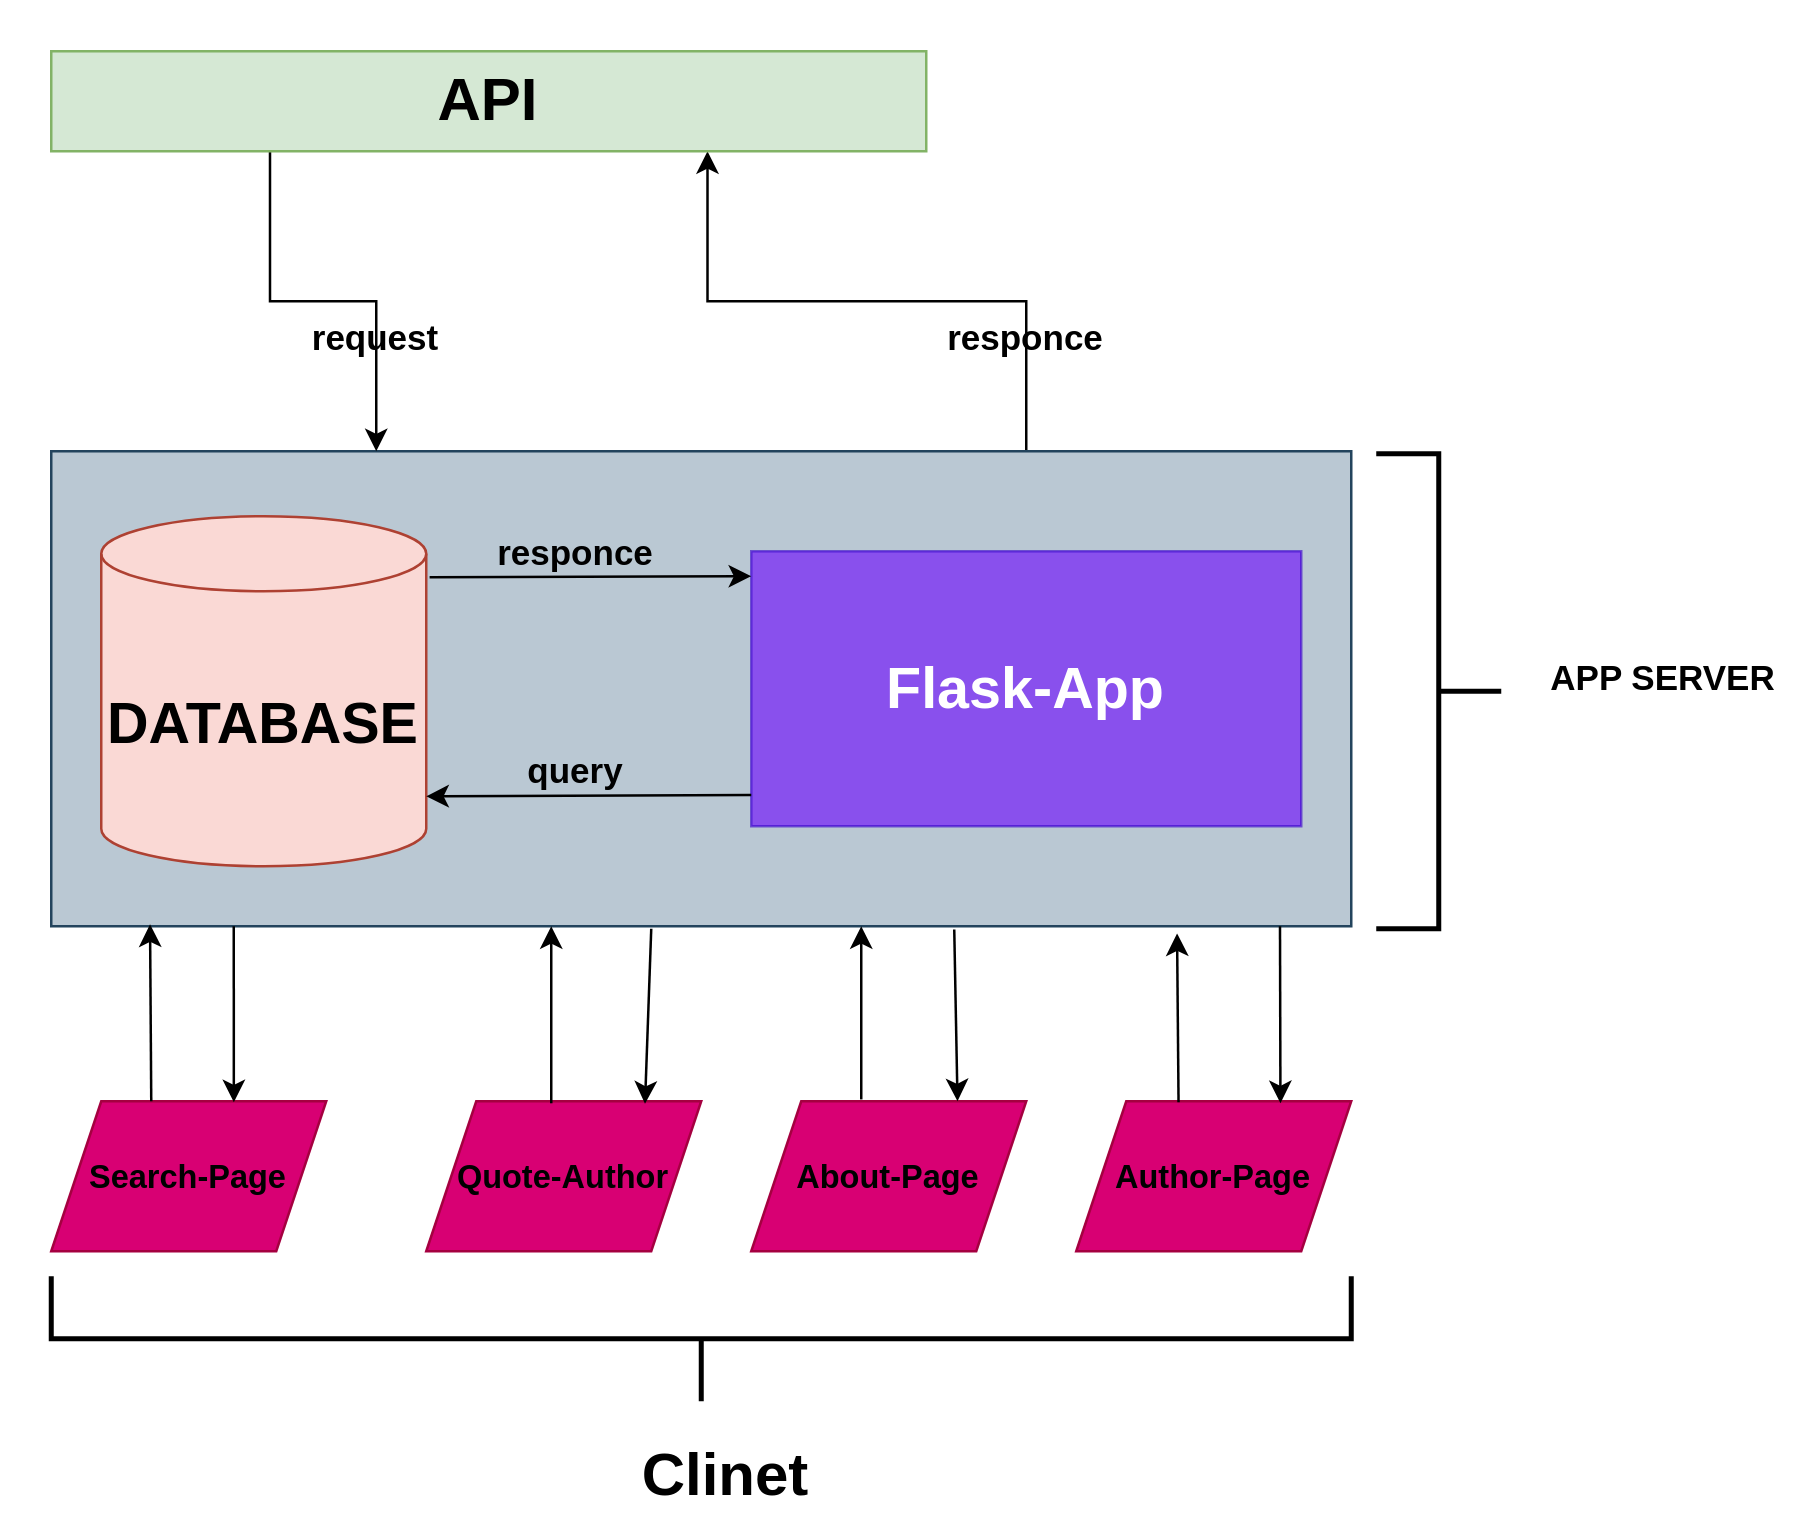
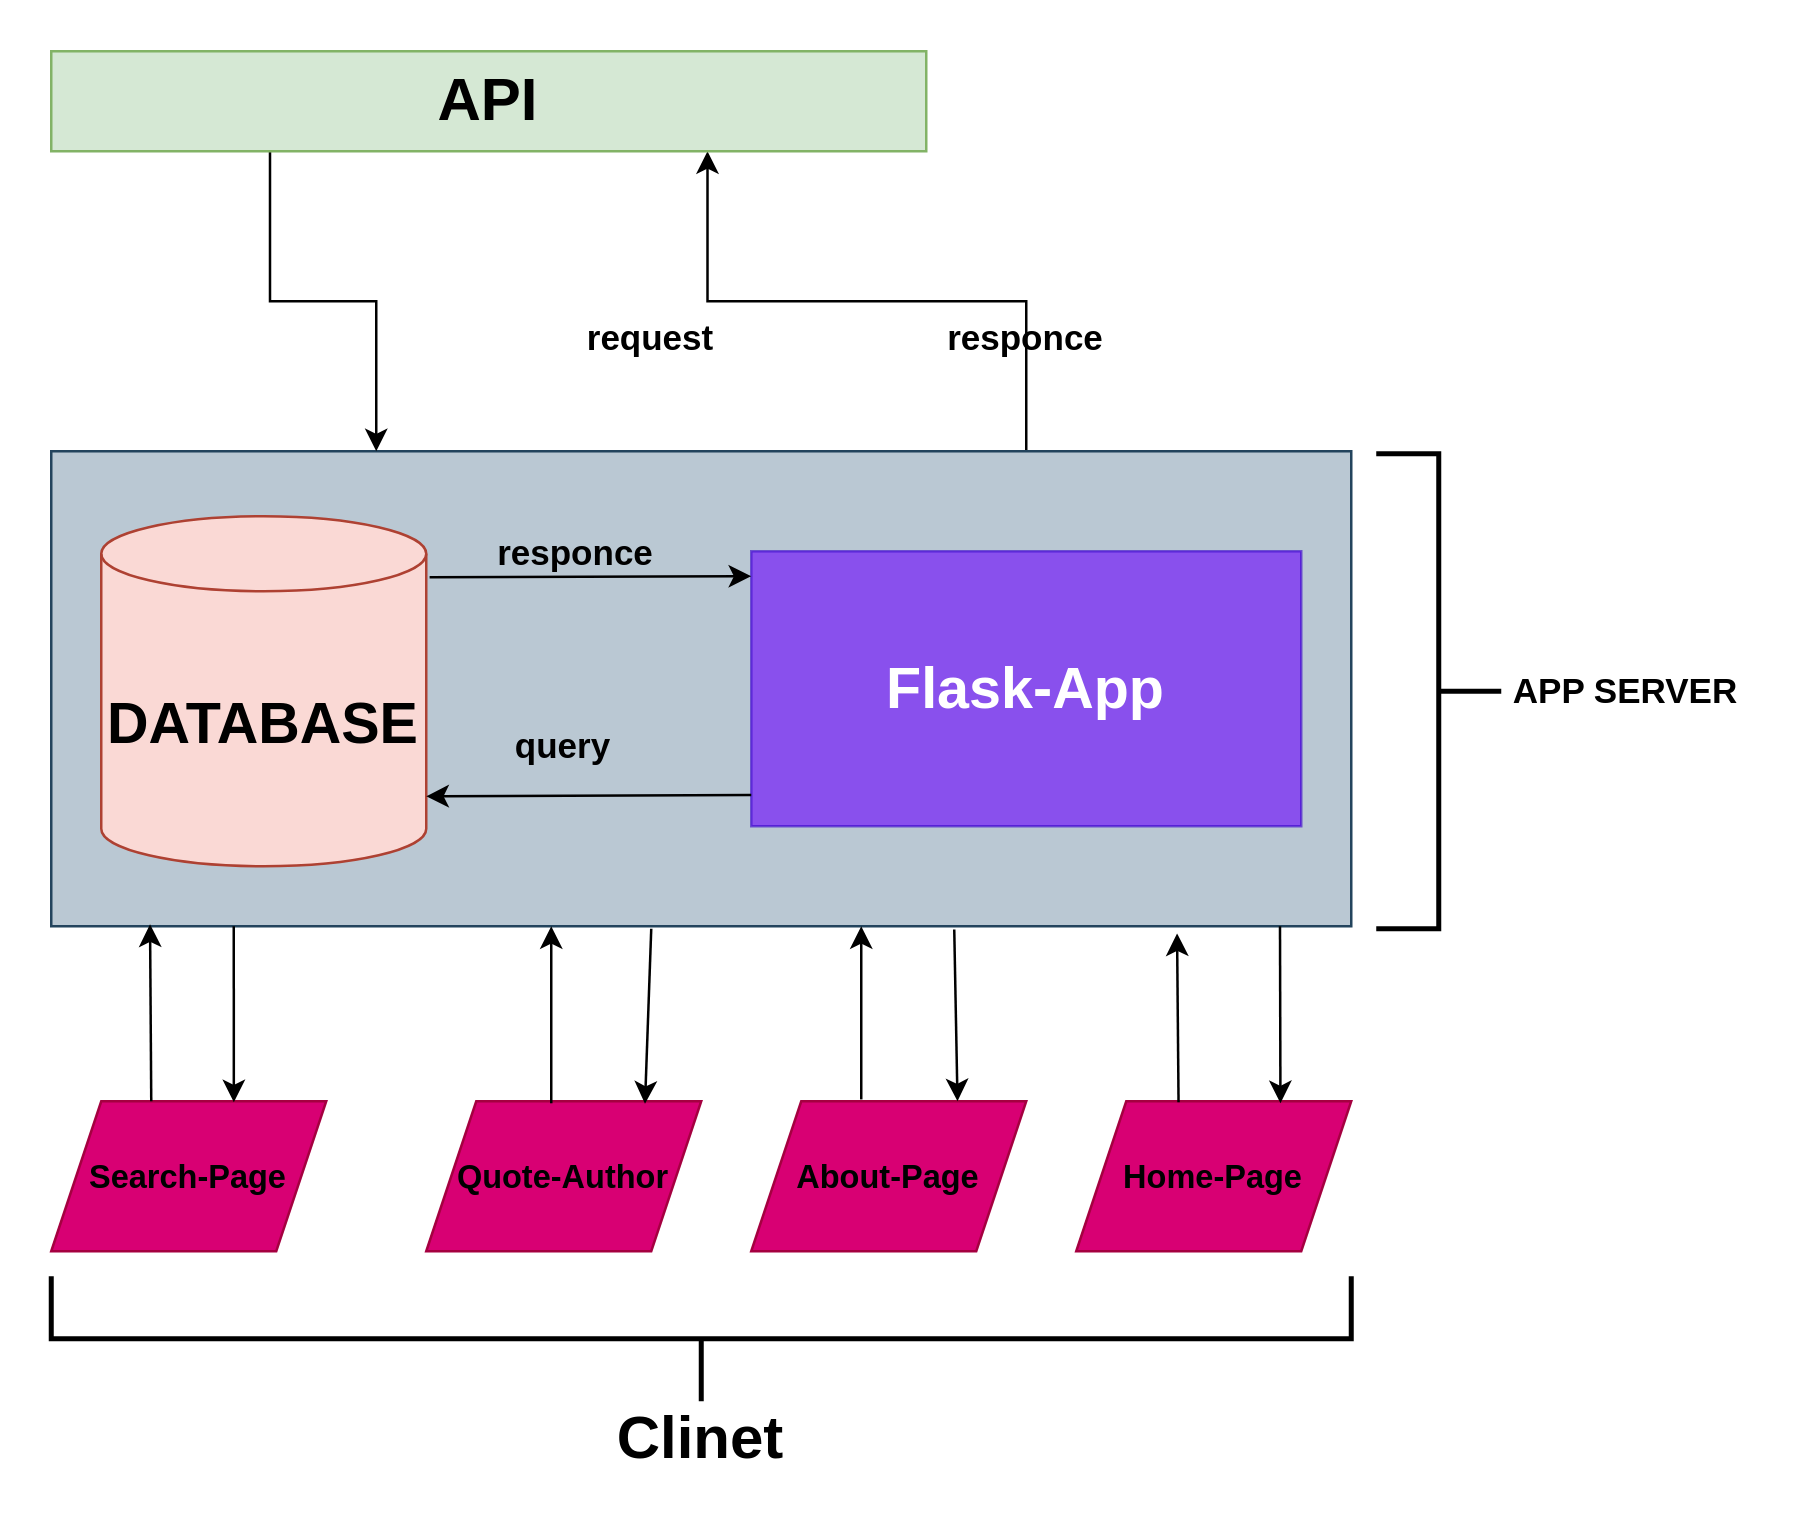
node "request": moved (376, 339) -> (651, 339)
node "APP SERVER": moved (1664, 679) -> (1626, 691)
node "query": moved (576, 771) -> (564, 746)
node "Author-Page": label "Author-Page" -> "Home-Page"
node "Clinet": moved (726, 1476) -> (701, 1439)
